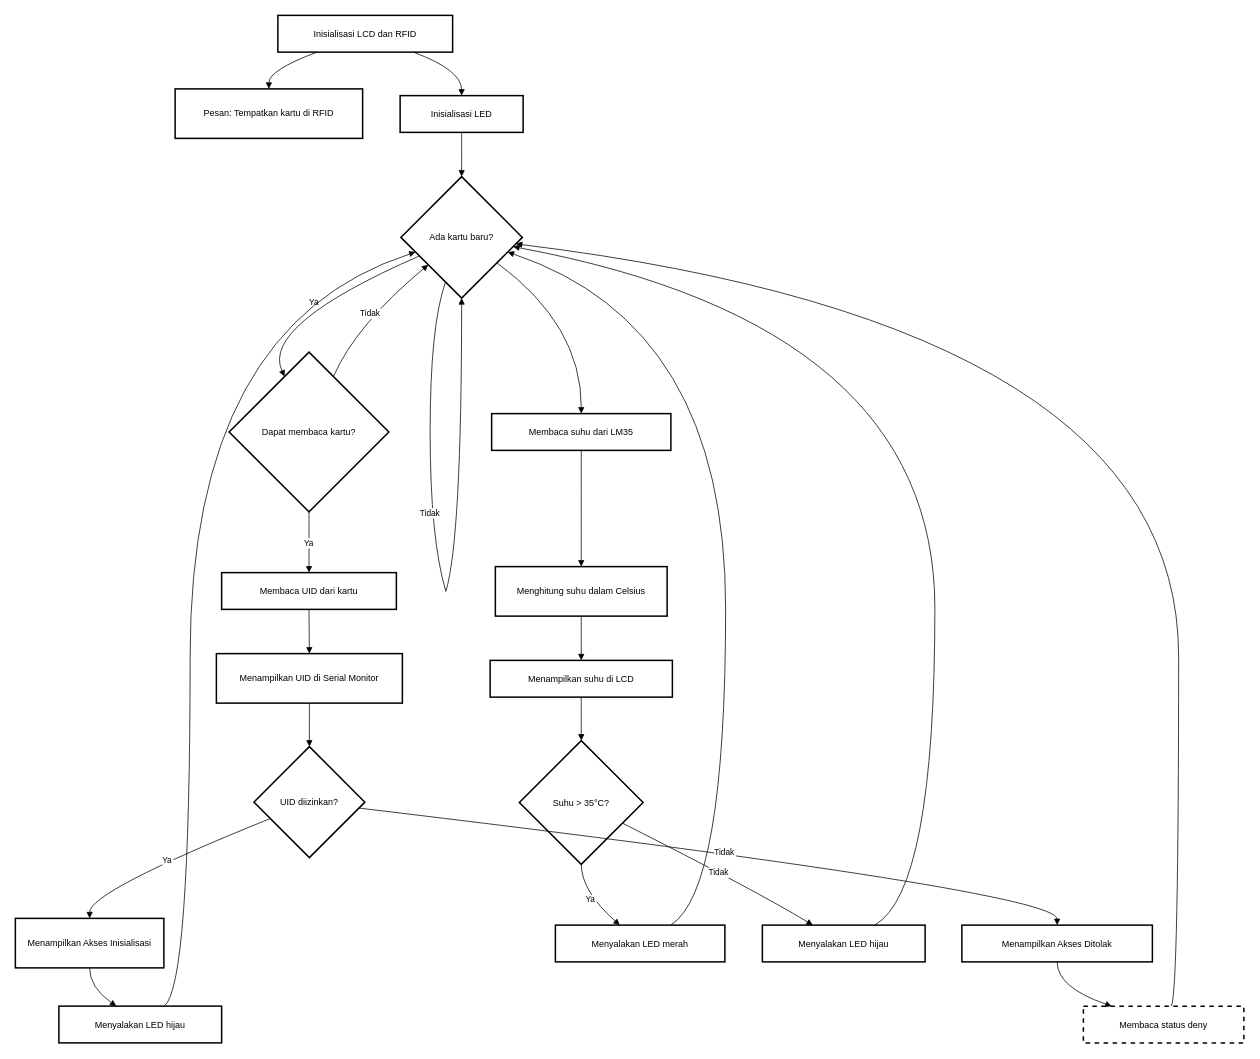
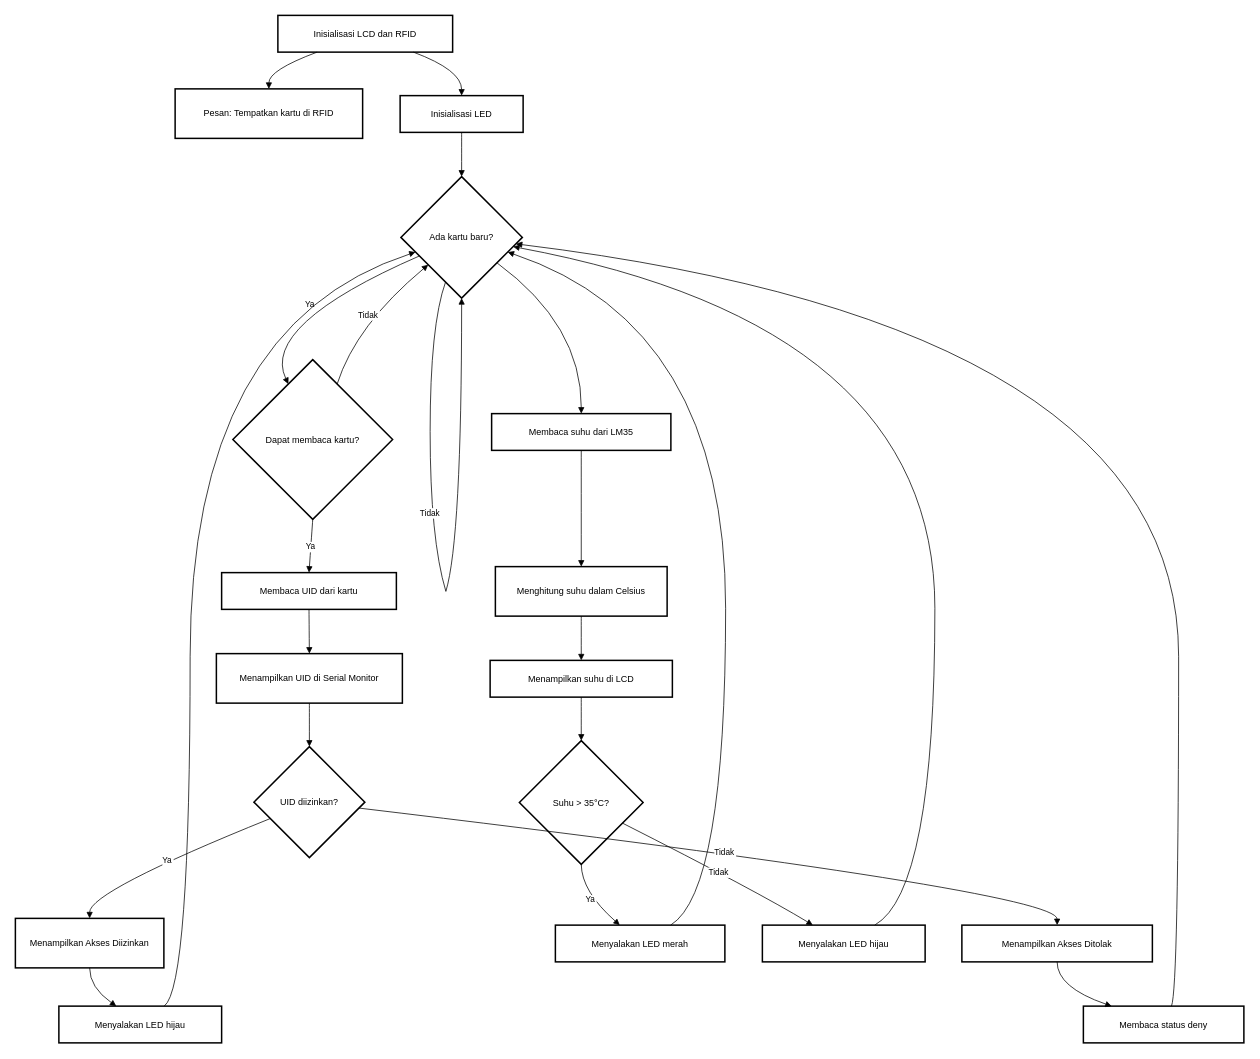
node "Dapat membaca kartu?": moved (309, 432) -> (313, 440)
node "Menampilkan Akses Inisialisasi": label "Menampilkan Akses Inisialisasi" -> "Menampilkan Akses Diizinkan"
node "Membaca status deny": style dashed -> solid
